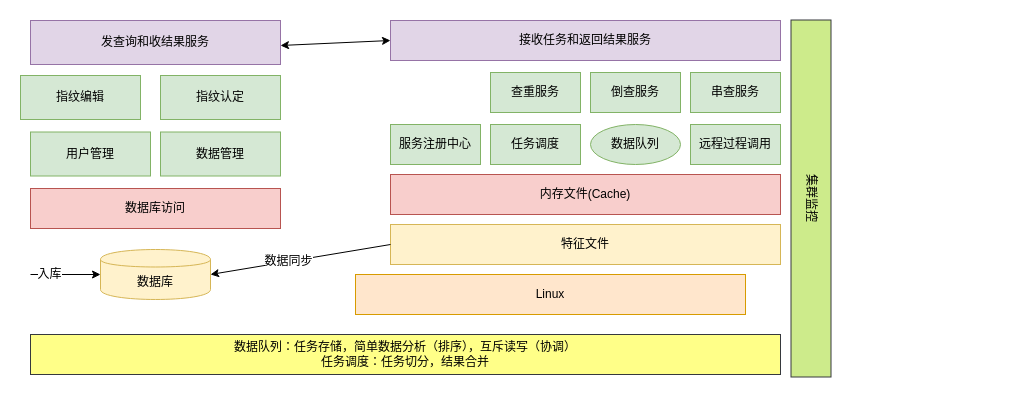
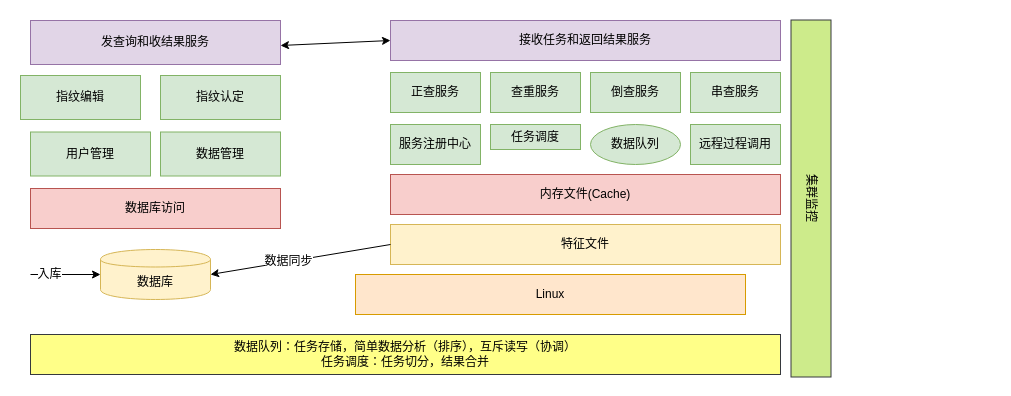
node "正查服务": added
node "任务调度": size 90x40 -> 90x25
